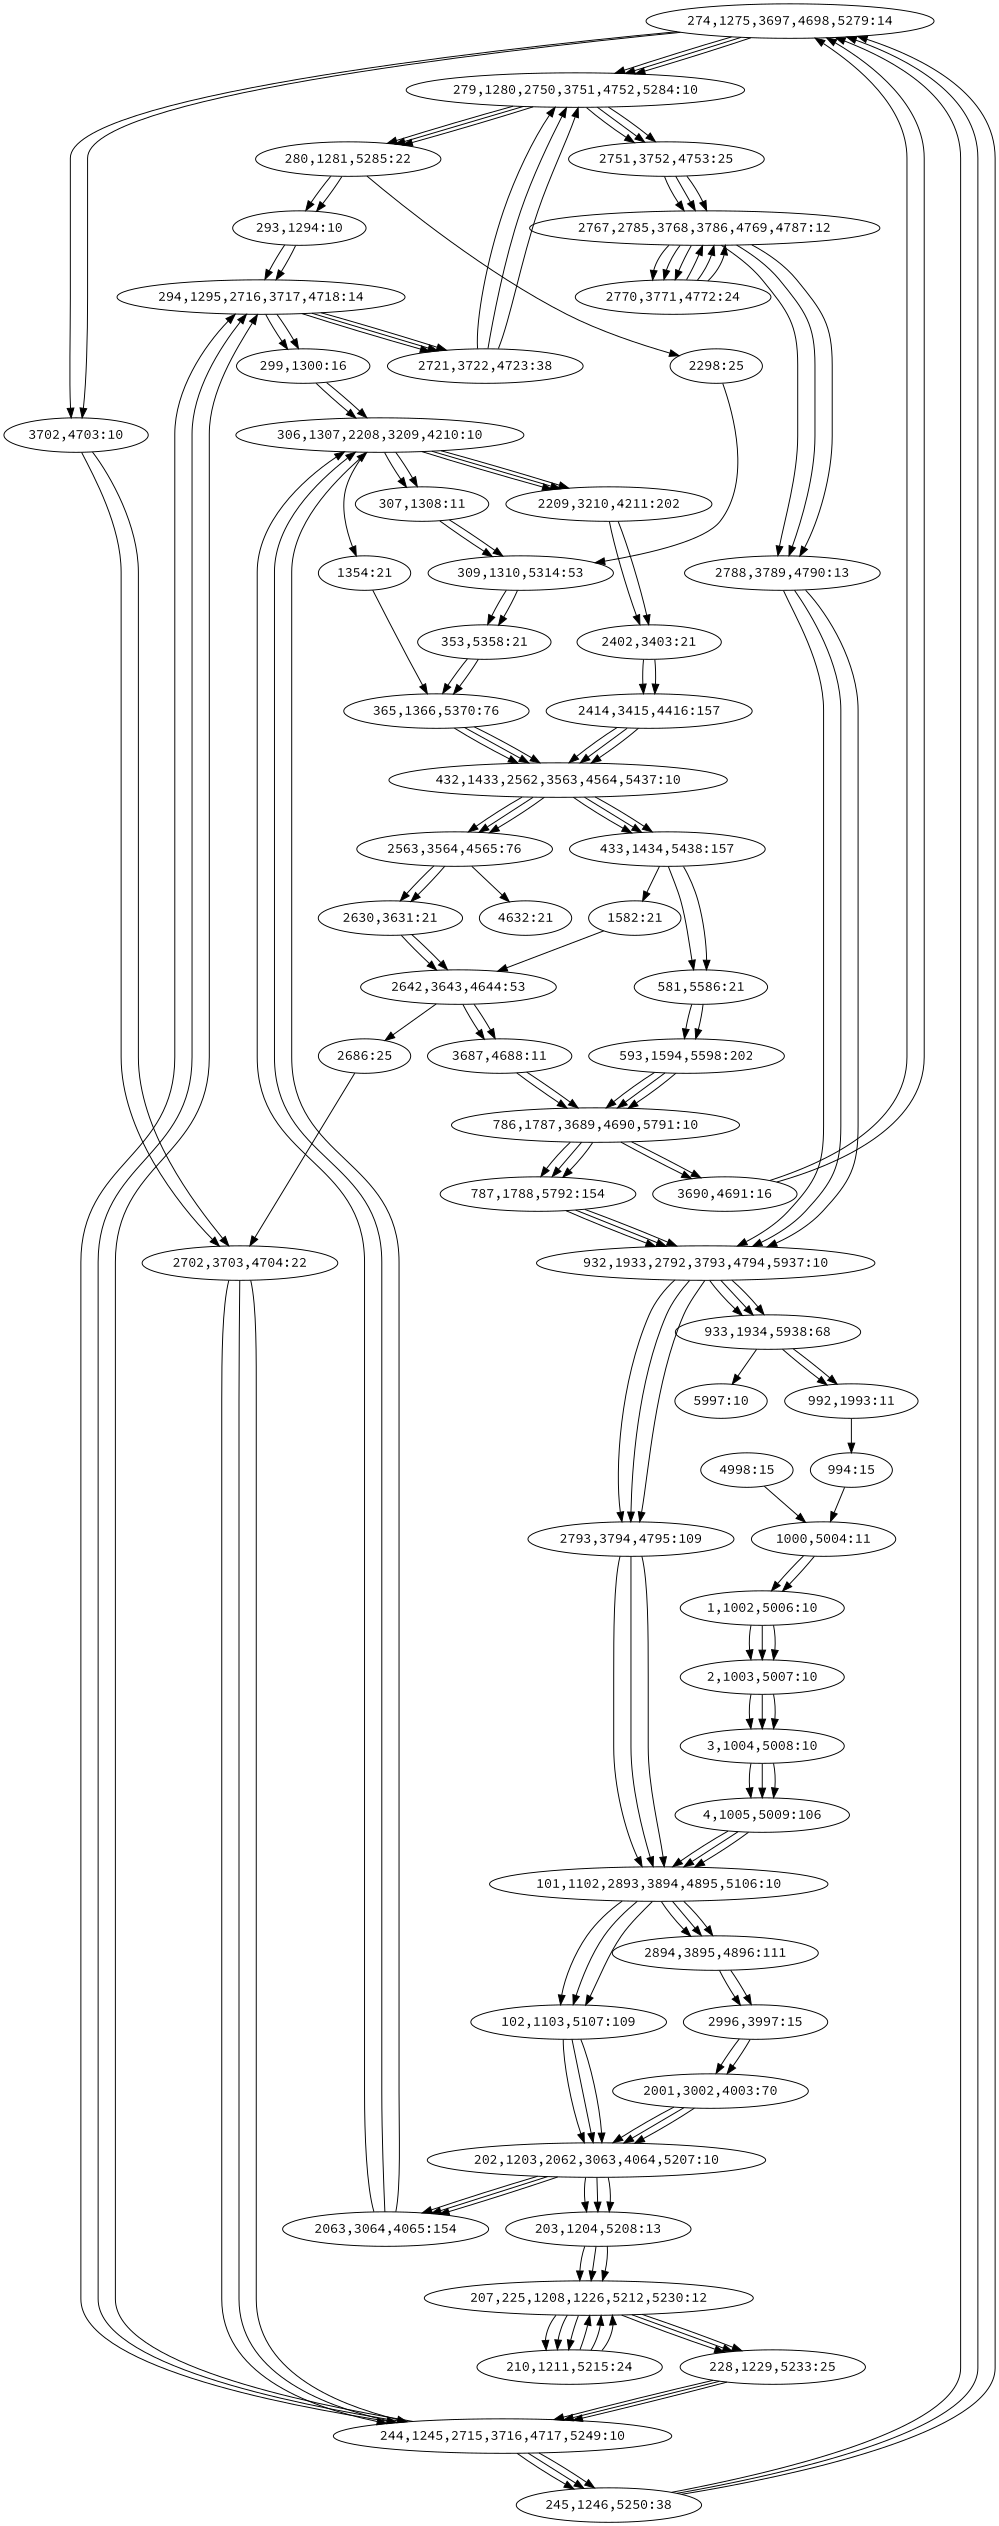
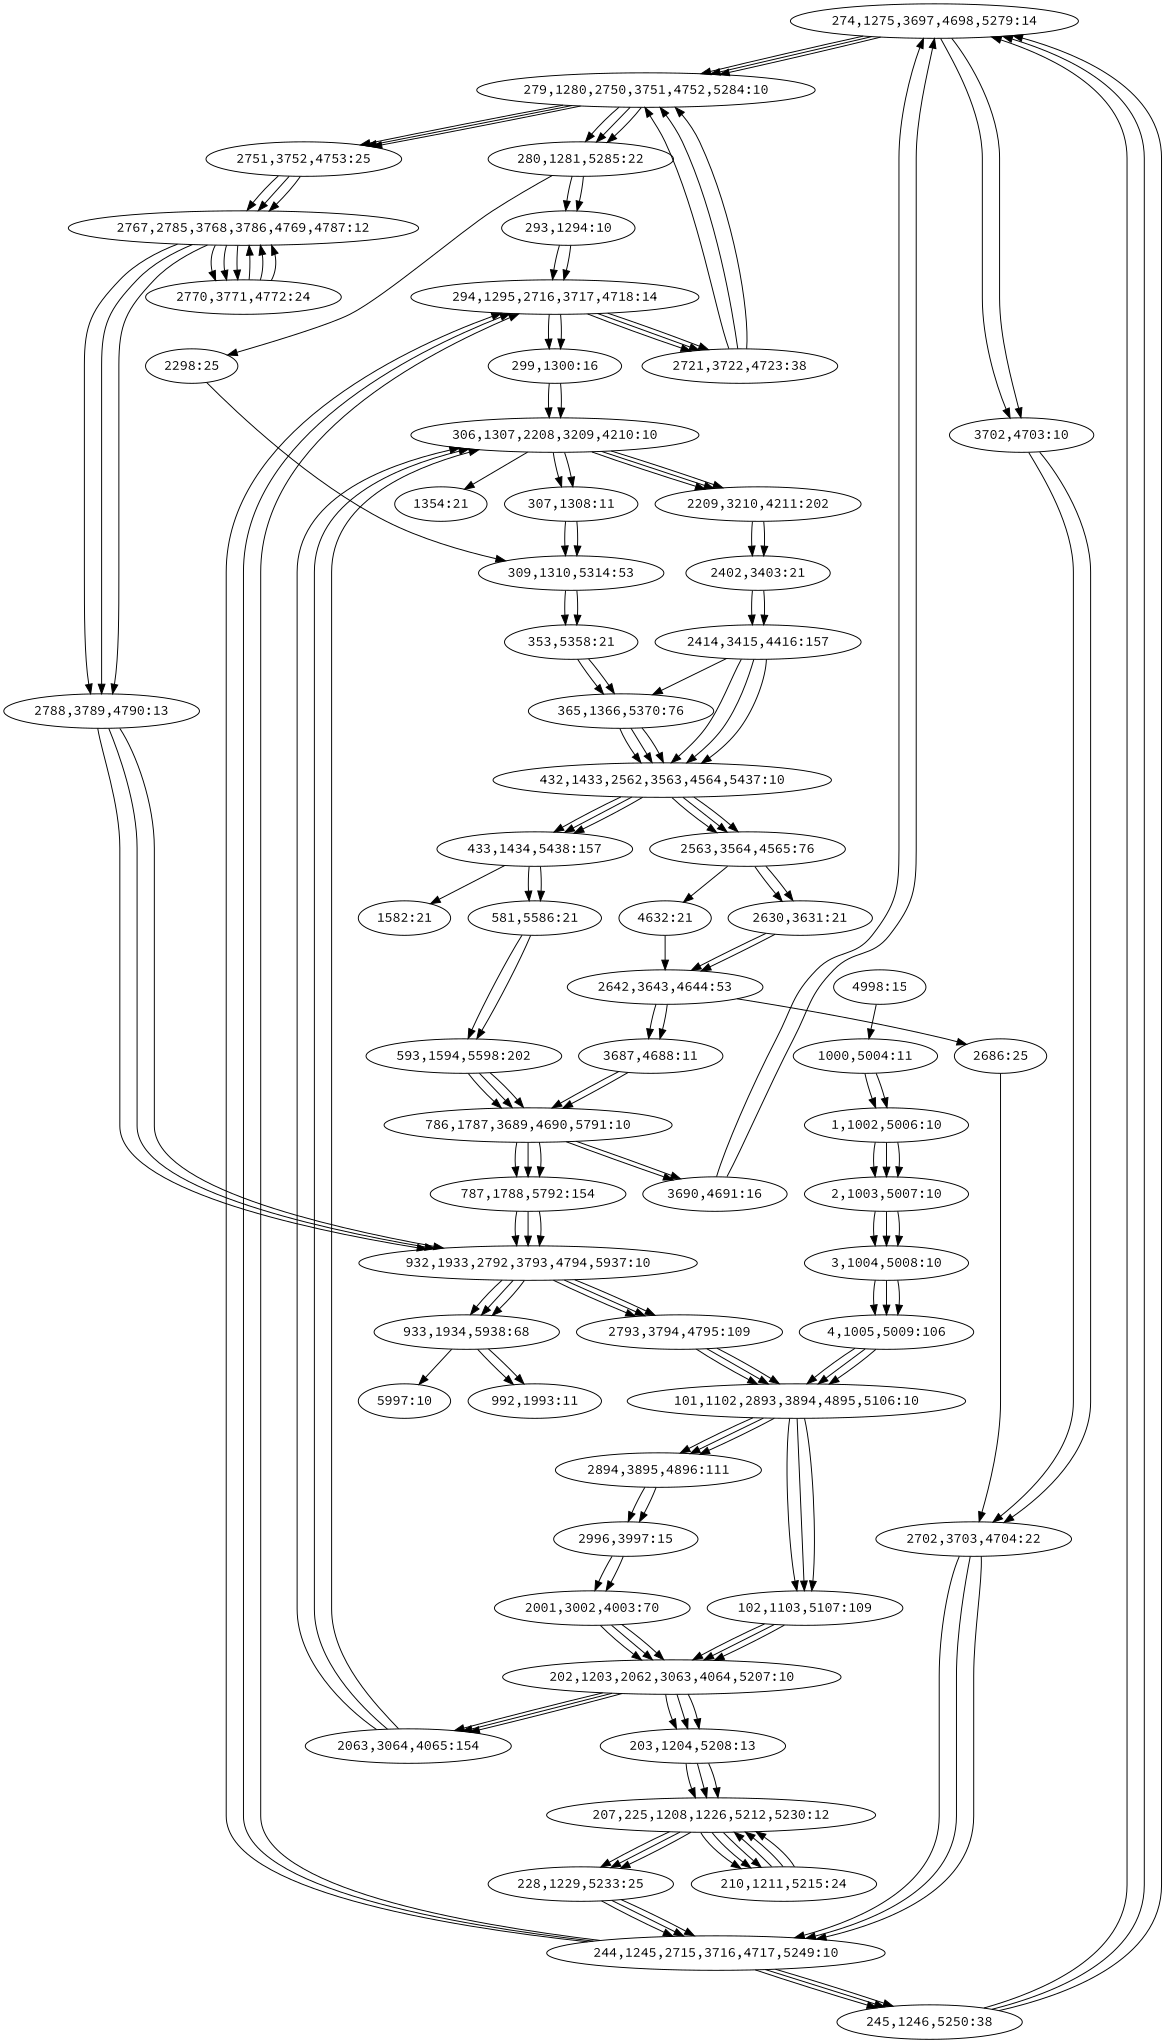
edge "1354:21" -> "365,1366,5370:76": now "2414,3415,4416:157" -> "365,1366,5370:76"
edge "1582:21" -> "2642,3643,4644:53": now "4632:21" -> "2642,3643,4644:53"
node "994:15": removed
